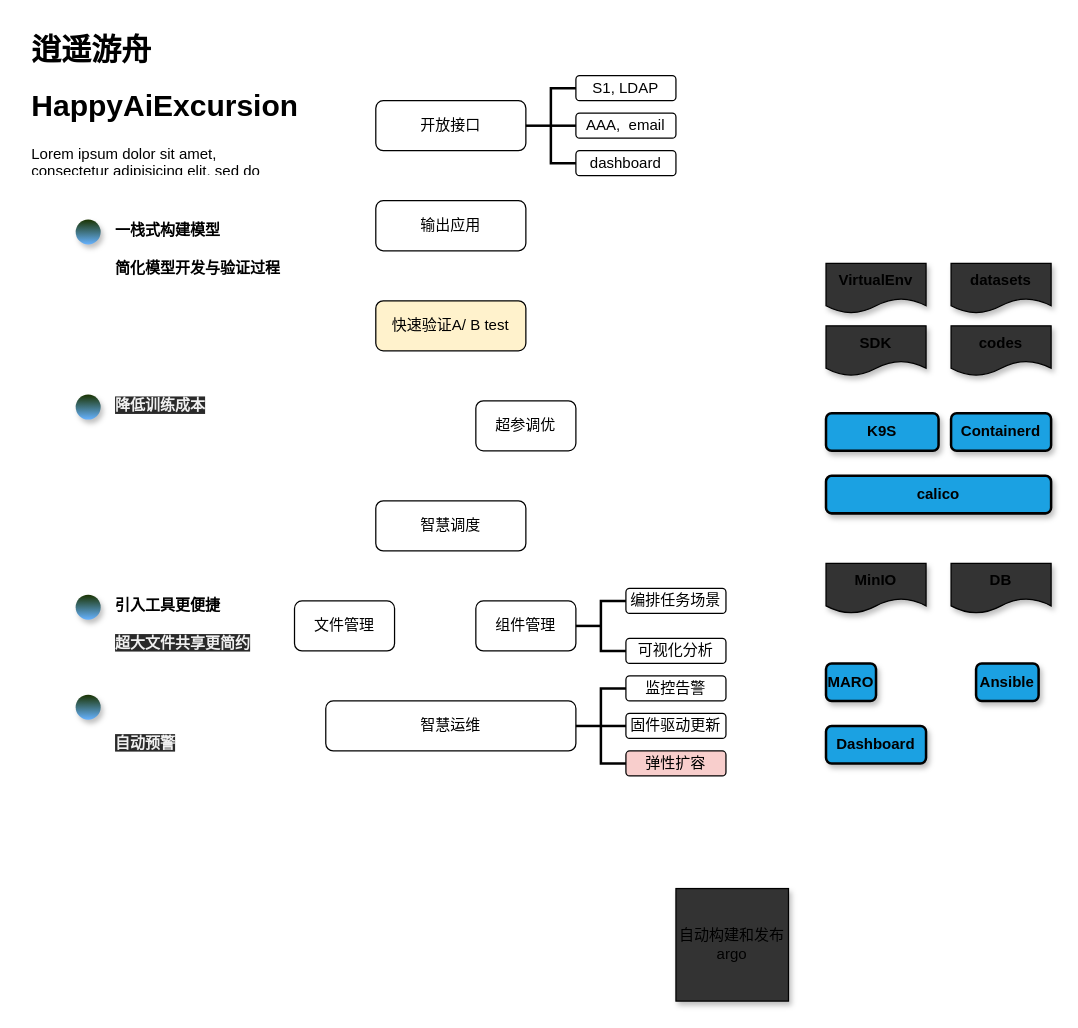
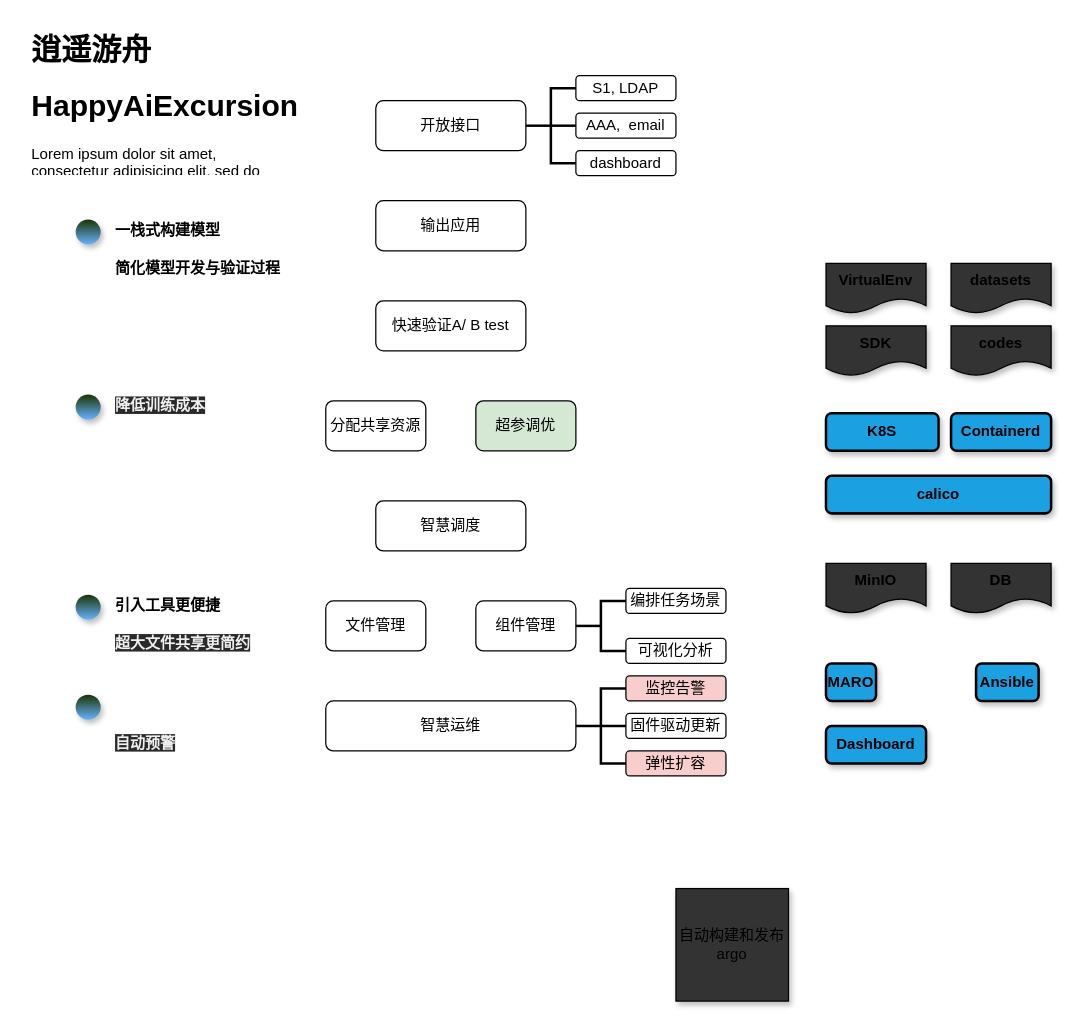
node "快速验证A/ B test": fillcolor #fff2cc -> #ffffff
node "分配共享资源": added
node "超参调优": fillcolor #ffffff -> #d5e8d4
node "K9S": label "K9S" -> "K8S"
node "文件管理": moved (344, 626) -> (376, 626)
node "监控告警": fillcolor #ffffff -> #f8cecc
